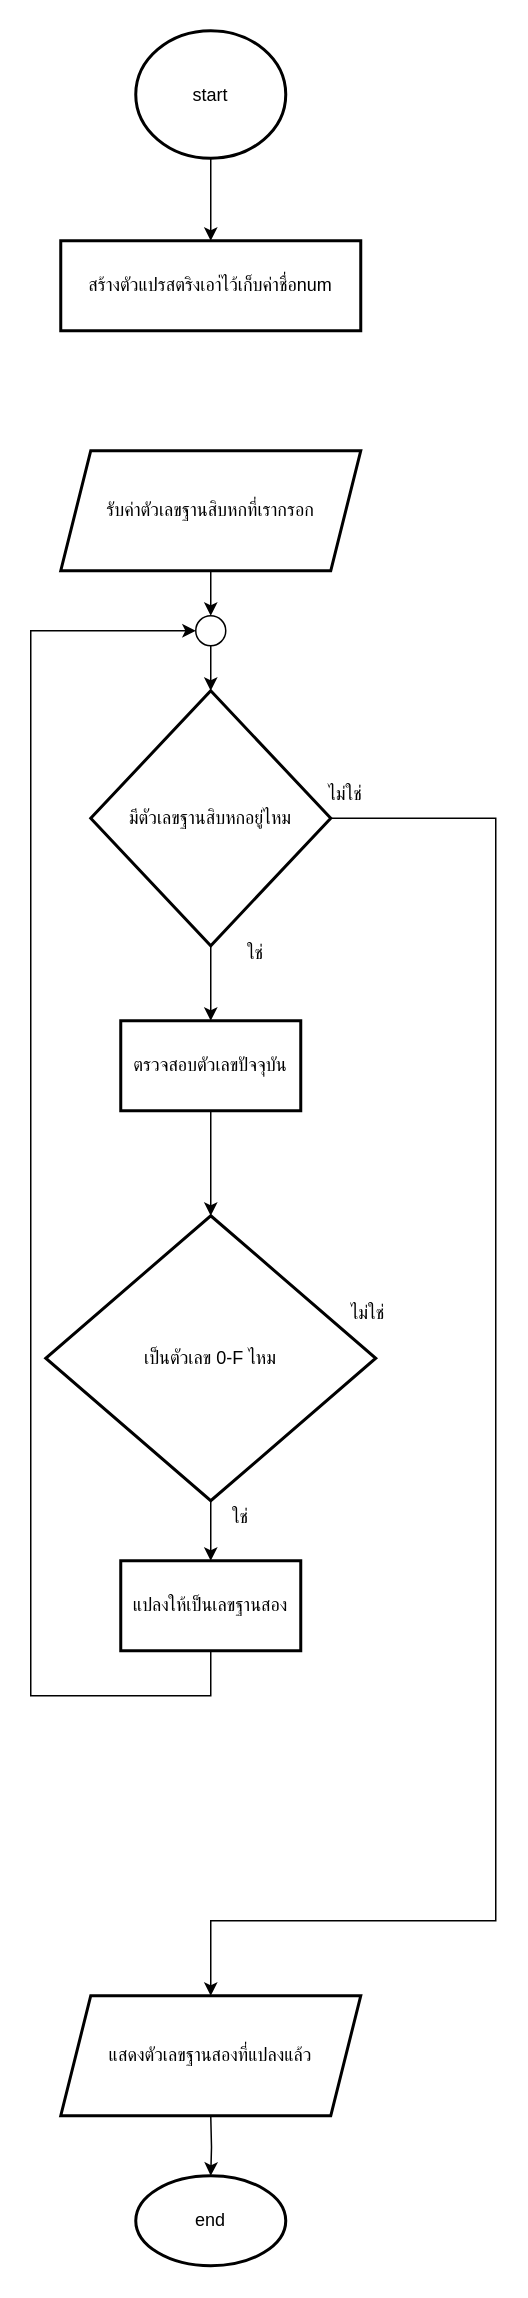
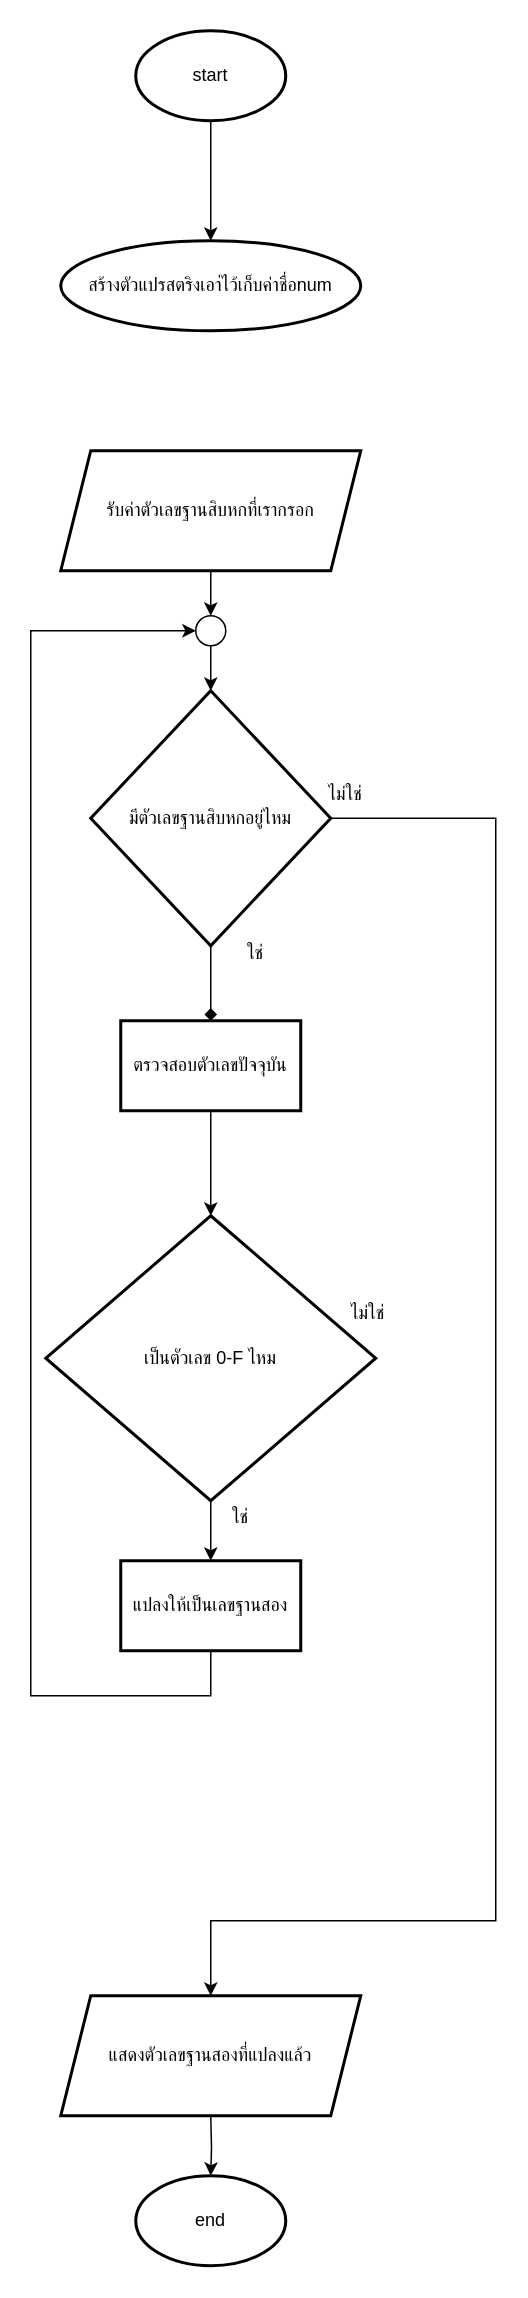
node "start": size 150x128 -> 150x90
node "สร้างตัวแปรสตริงเอา่ไว้เก็บค่าชื่อnum": shape rectangle -> ellipse
edge "มีตัวเลขฐานสิบหกอยู่ไหม" -> "ตรวจสอบตัวเลขปัจจุบัน": arrowhead classic -> diamond
